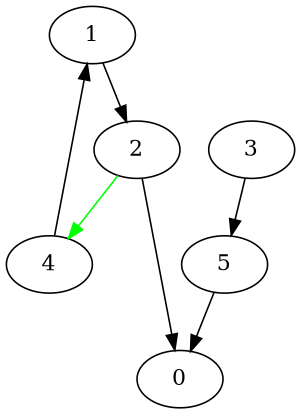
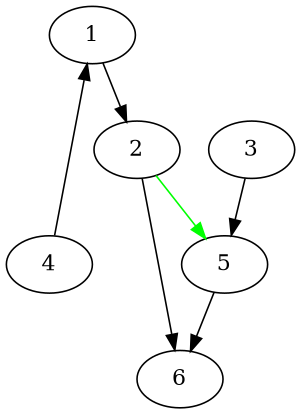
edge "2" -> "4": now "2" -> "5"
node "0": label "0" -> "6"
